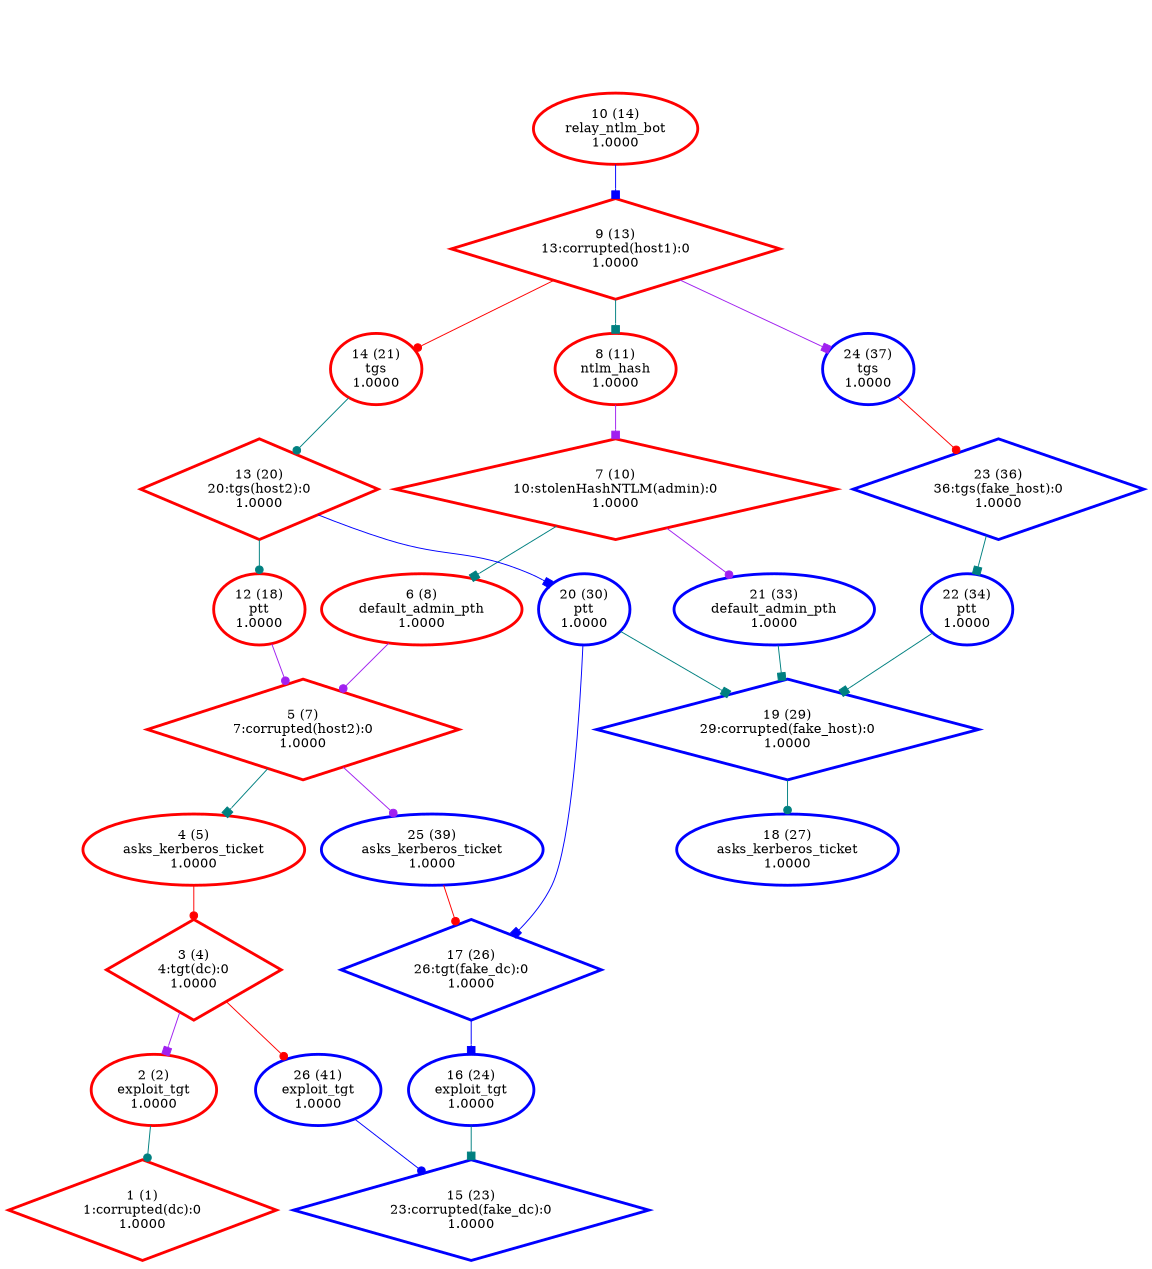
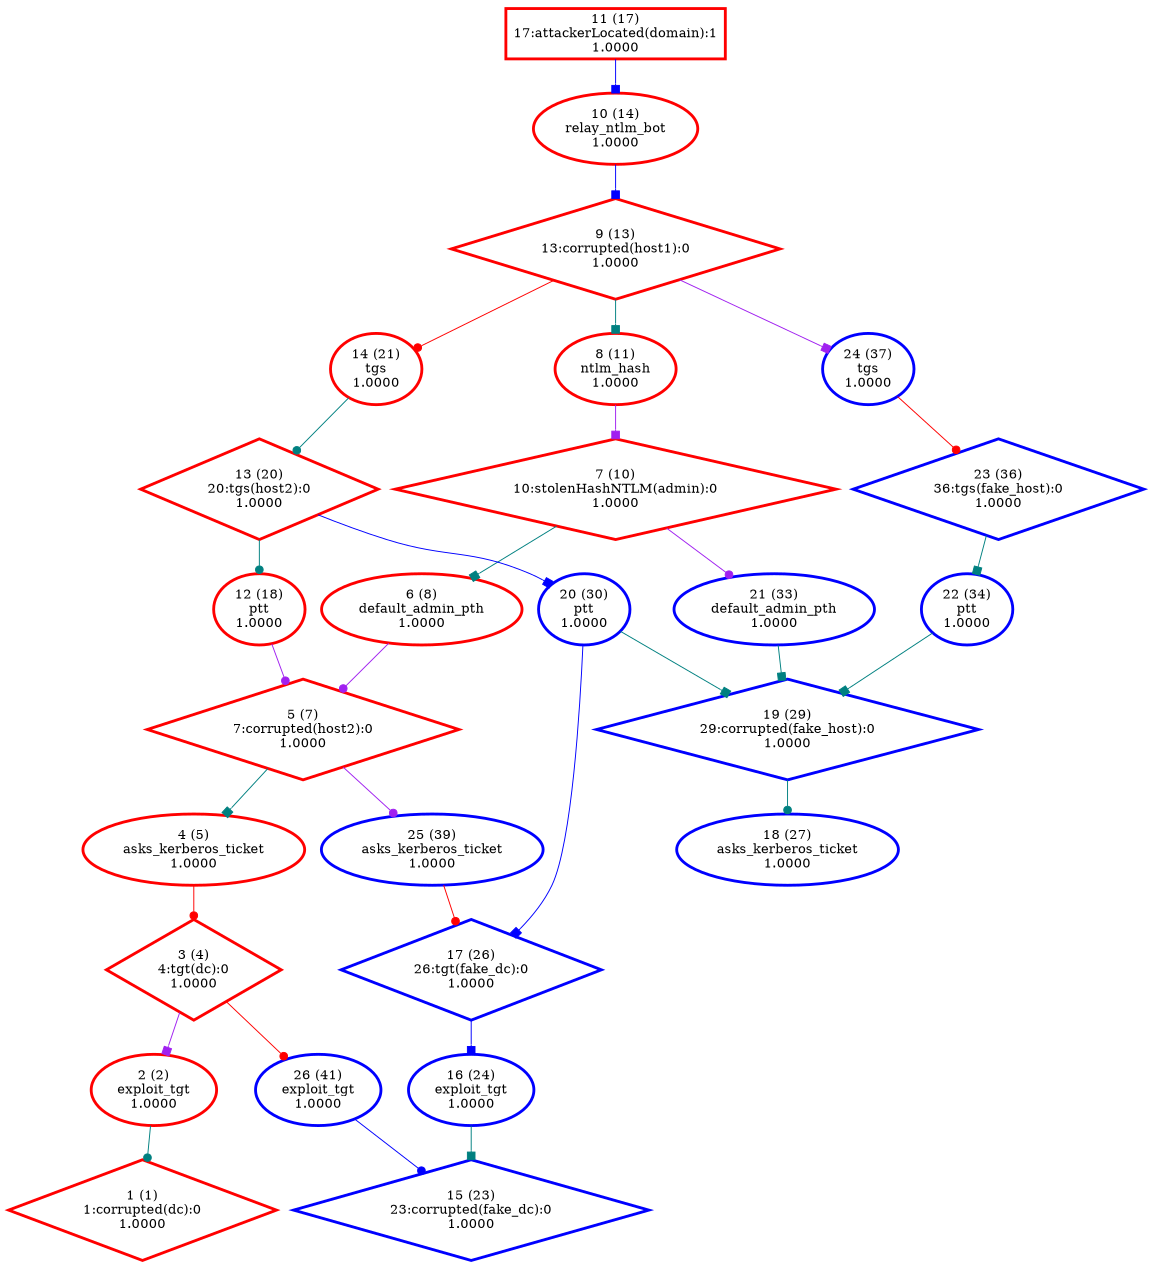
node "11 (17) 17:attackerLocated(domain):1 1.0000": added
